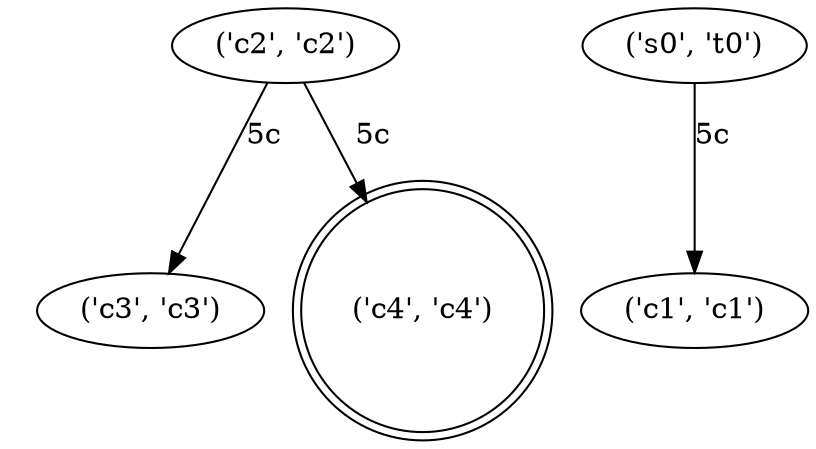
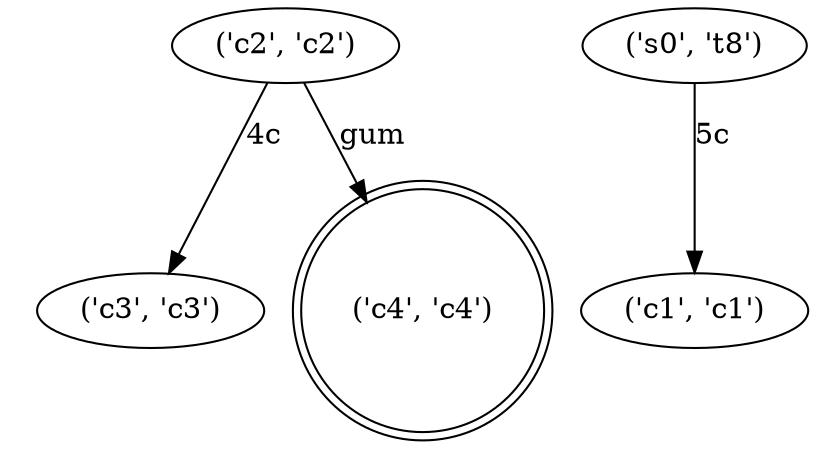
node "('s0', 't0')": label "('s0', 't0')" -> "('s0', 't8')"
edge "('c2', 'c2')" -> "('c3', 'c3')": label "5c" -> "4c"
edge "('c2', 'c2')" -> "('c4', 'c4')": label "5c" -> "gum"
